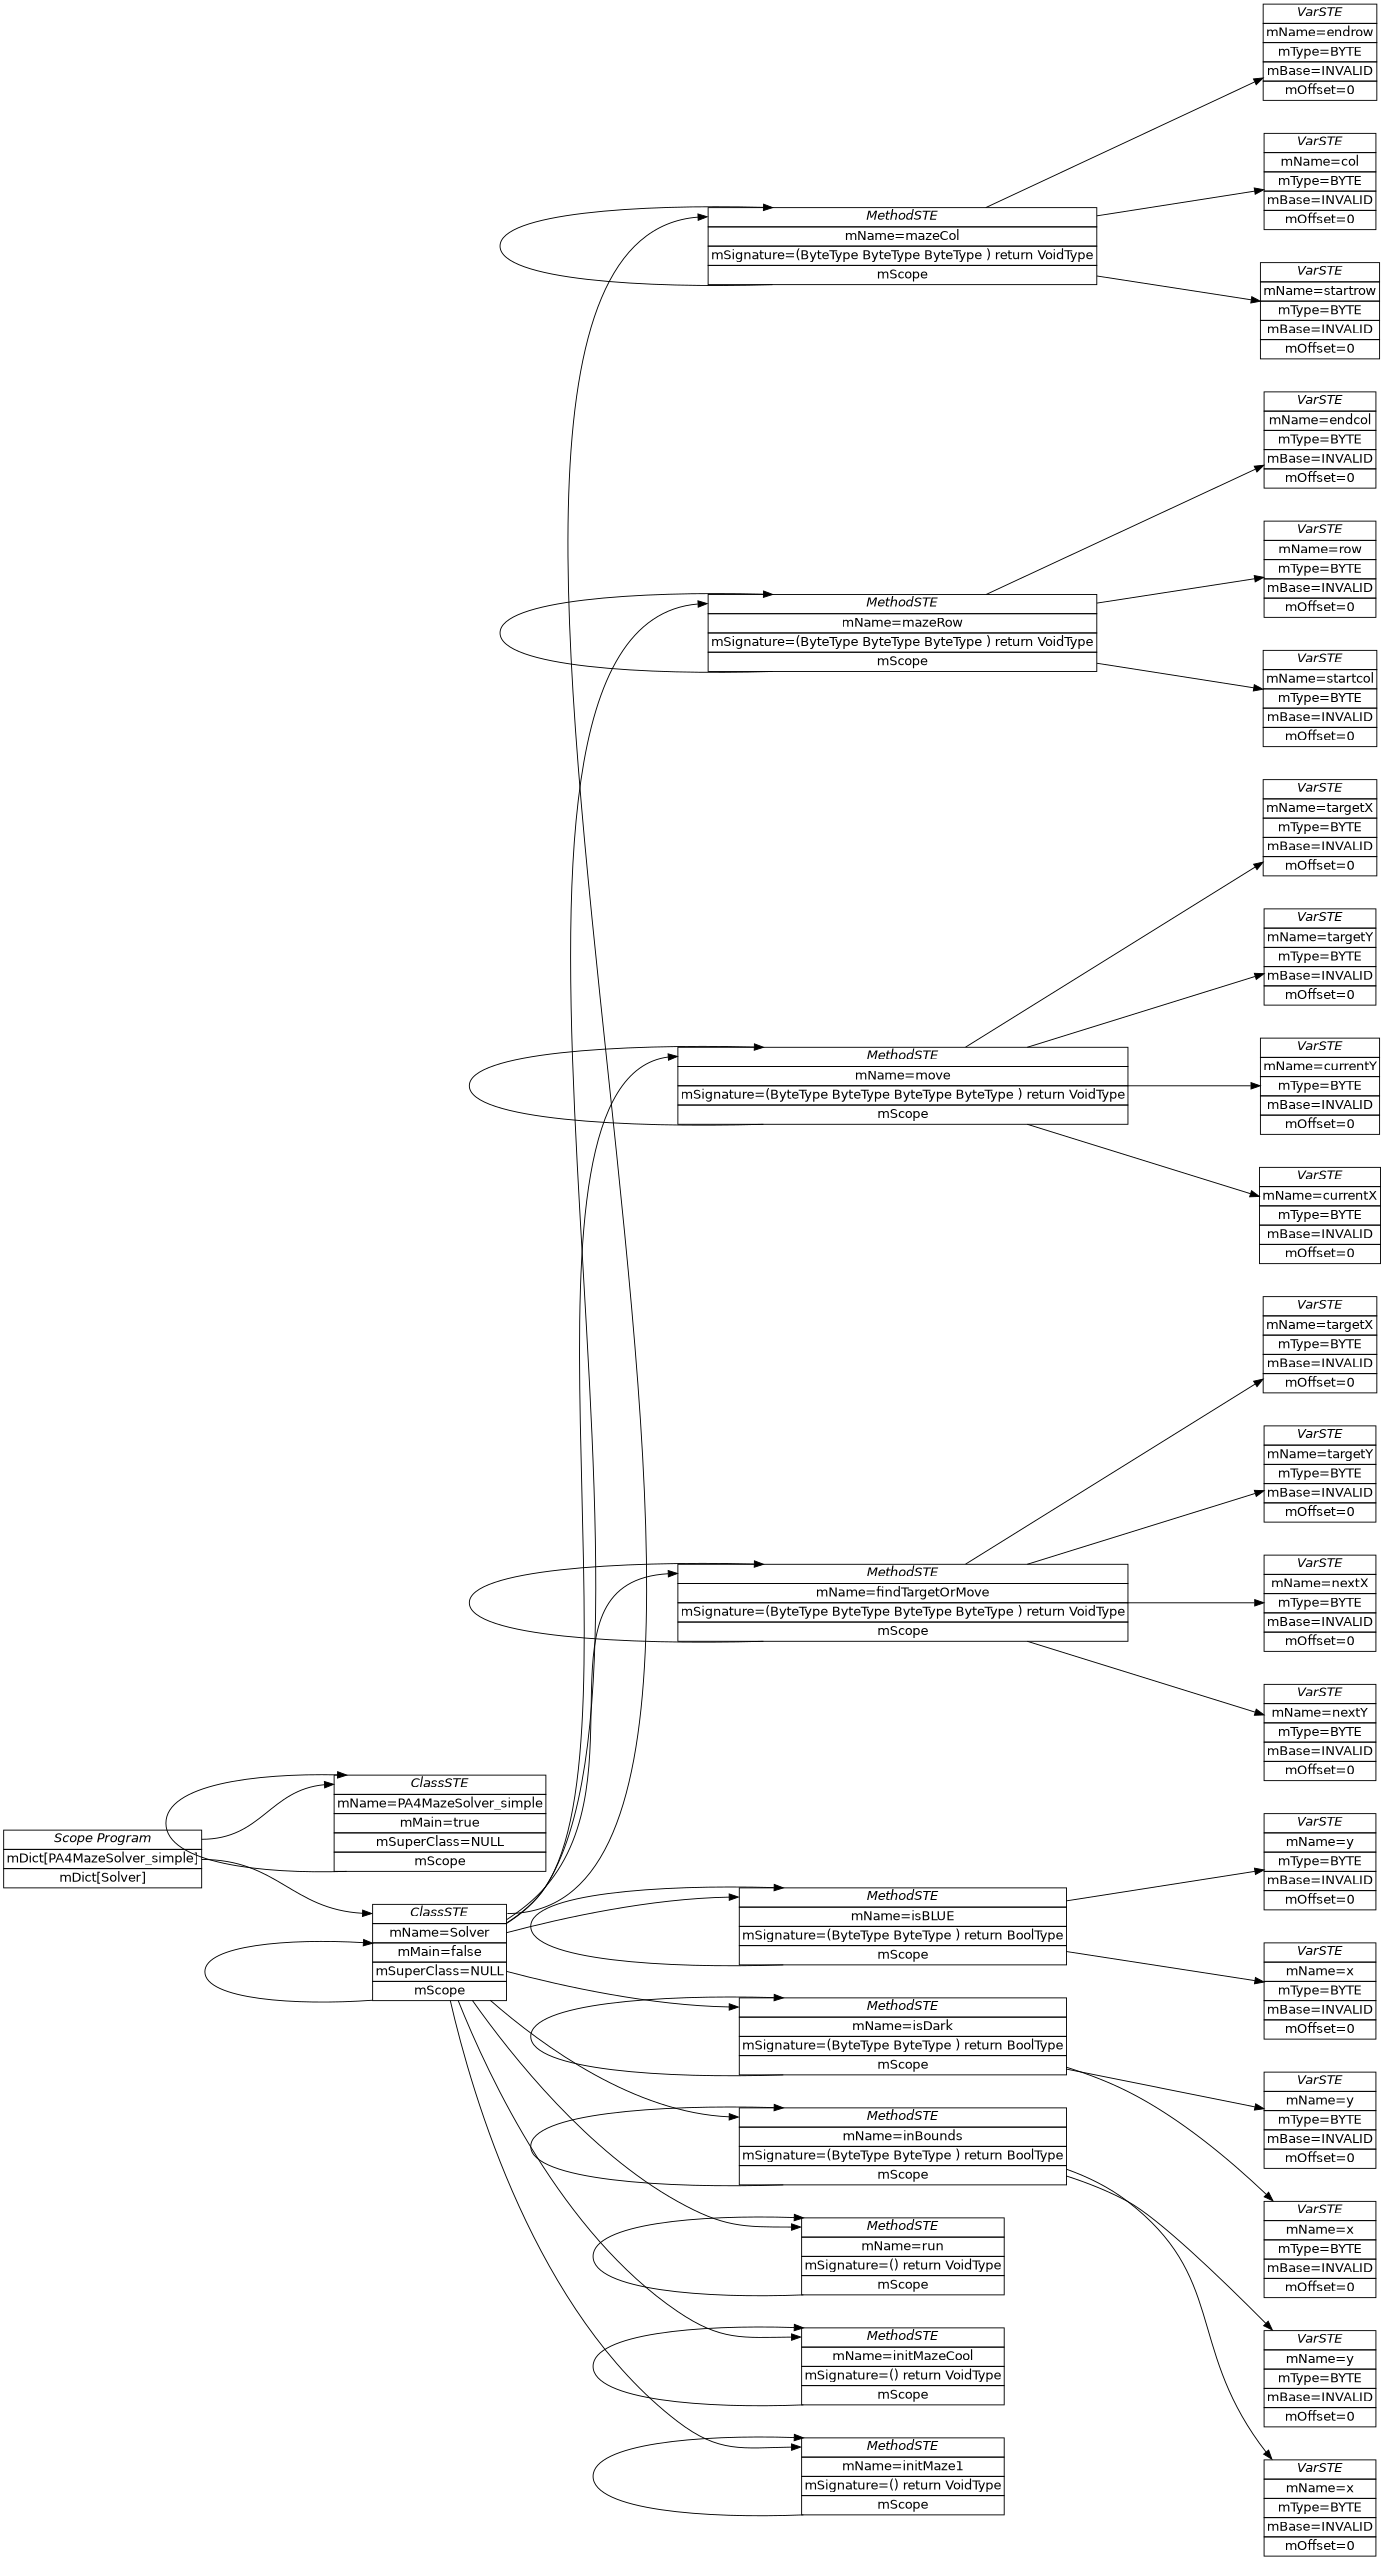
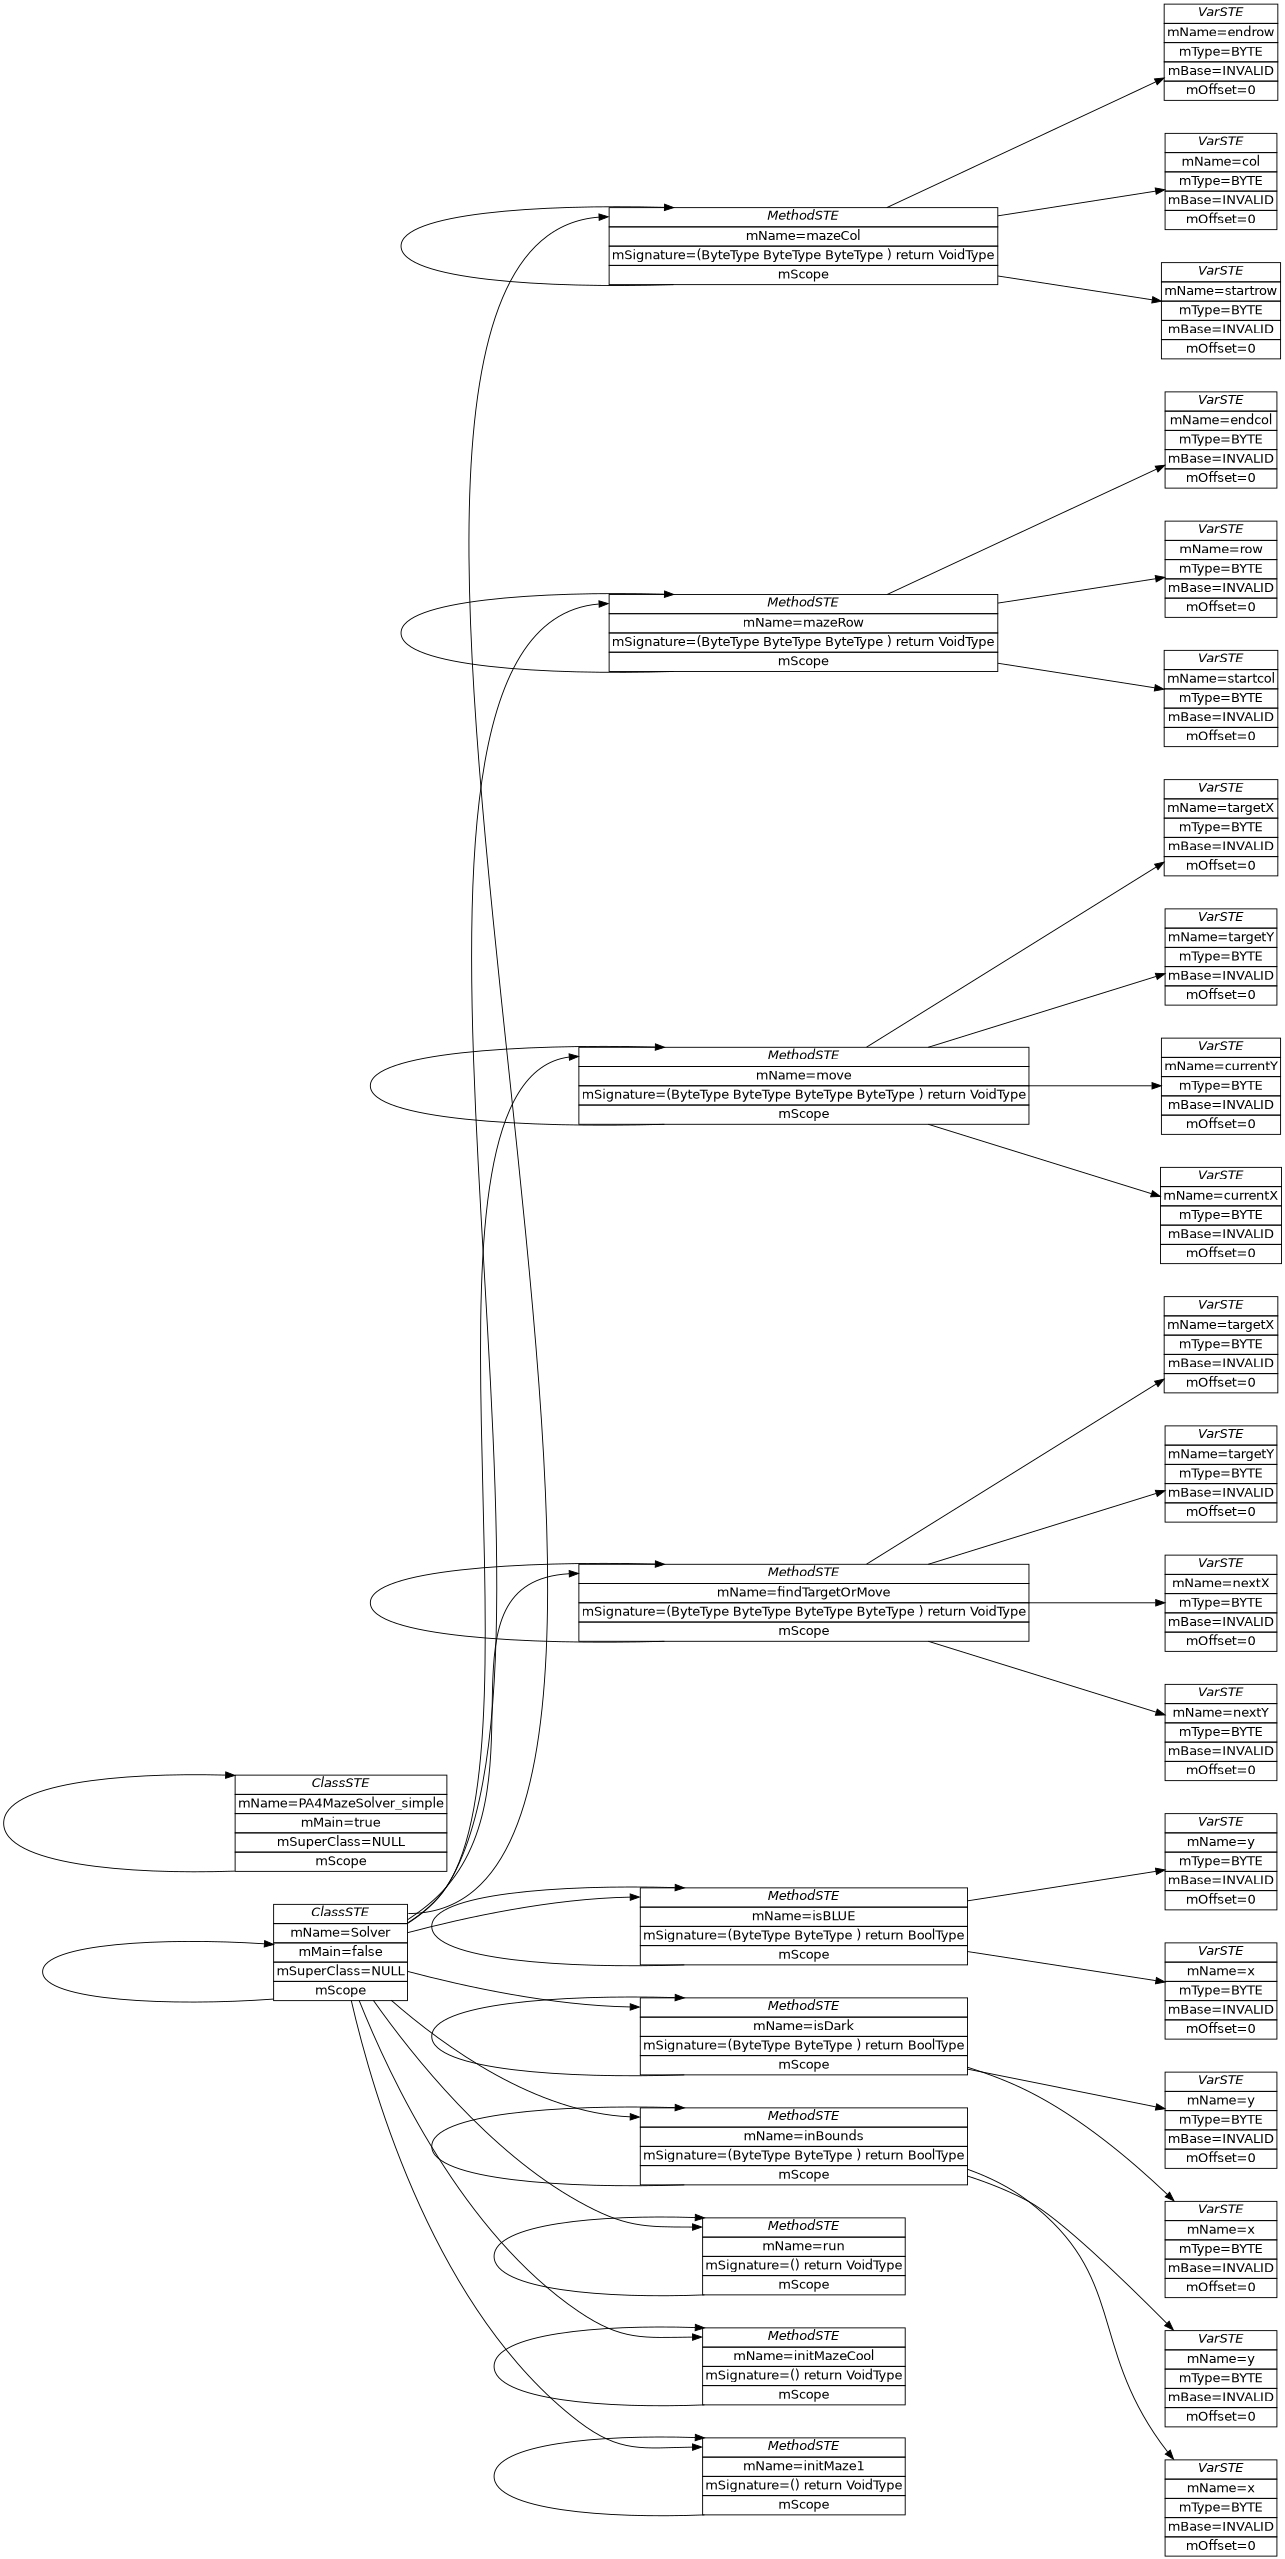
node "Scope Program": removed
